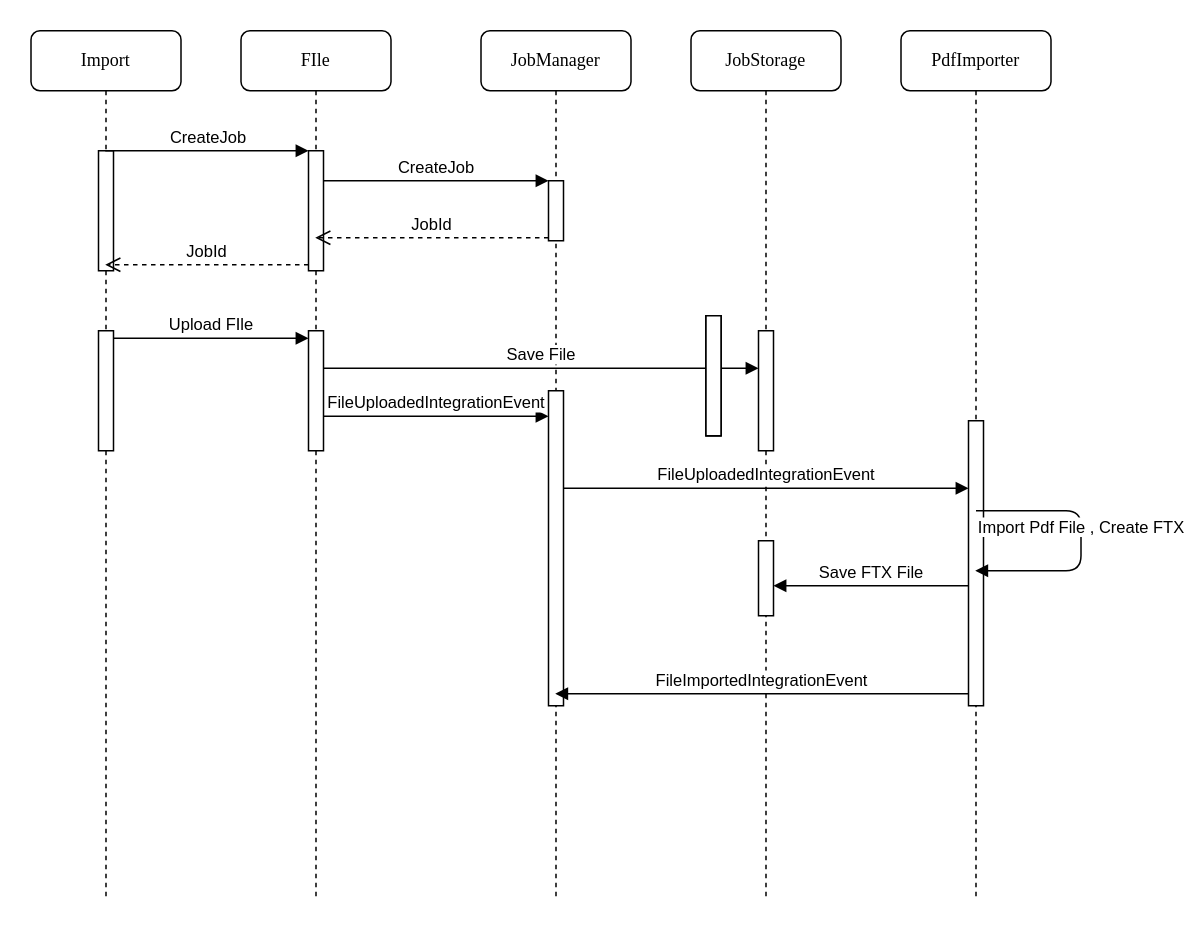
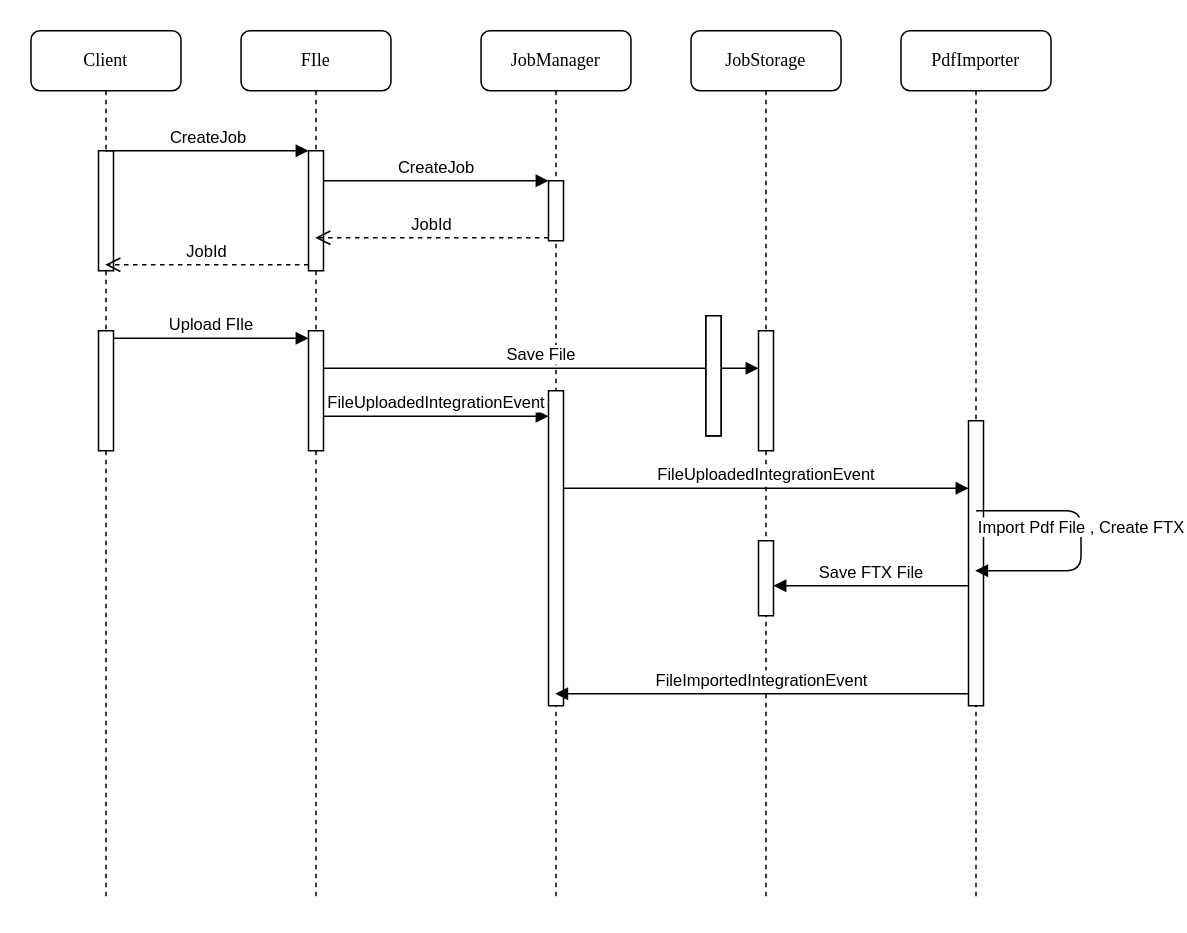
node "Import": label "Import" -> "Client"
